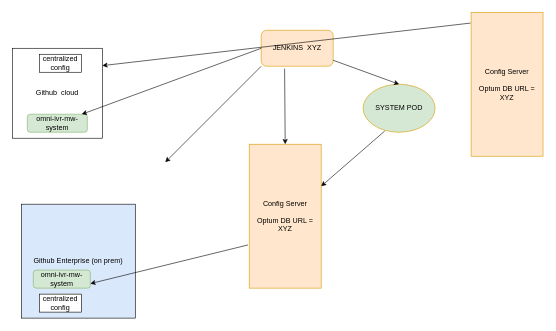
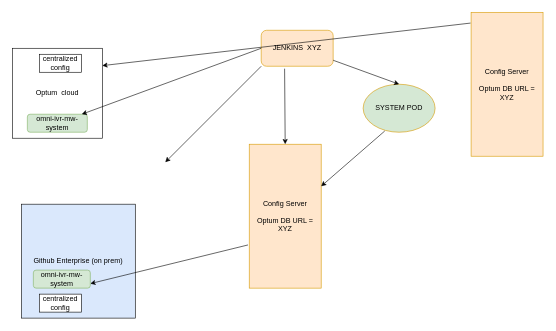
node "Github cloud": label "Github cloud" -> "Optum cloud"
